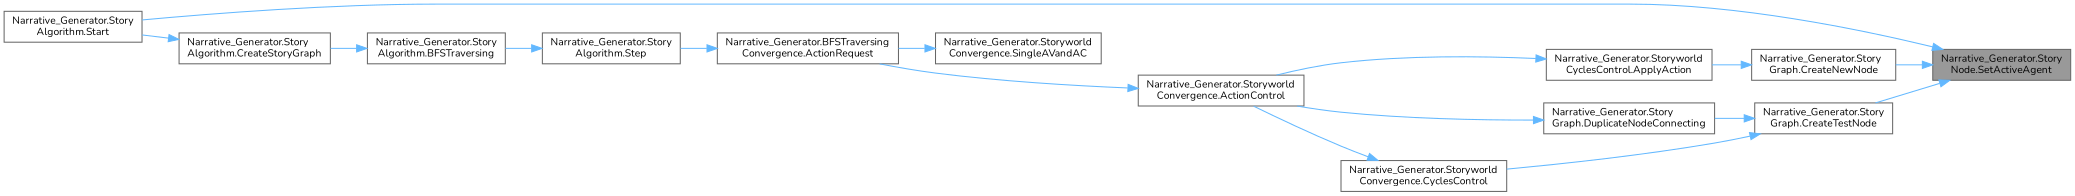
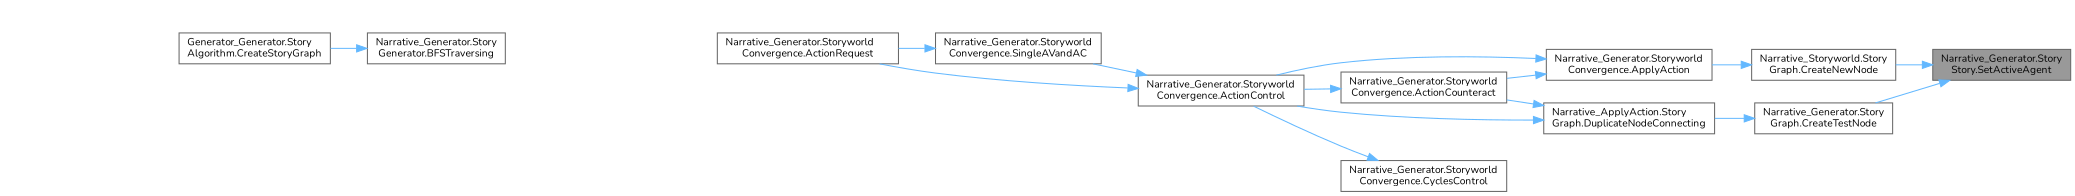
node "Narrative_Generator.Story Algorithm.Start": removed
node "Narrative_Generator.Story Algorithm.CreateStoryGraph": label "Narrative_Generator.Story Algorithm.CreateStoryGraph" -> "Generator_Generator.Story Algorithm.CreateStoryGraph"
node "Narrative_Generator.Story Algorithm.BFSTraversing": label "Narrative_Generator.Story Algorithm.BFSTraversing" -> "Narrative_Generator.Story Generator.BFSTraversing"
node "Narrative_Generator.Story Algorithm.Step": removed
node "Narrative_Generator.BFSTraversing Convergence.ActionRequest": label "Narrative_Generator.BFSTraversing Convergence.ActionRequest" -> "Narrative_Generator.Storyworld Convergence.ActionRequest"
node "Narrative_Generator.Storyworld CyclesControl.ApplyAction": label "Narrative_Generator.Storyworld CyclesControl.ApplyAction" -> "Narrative_Generator.Storyworld Convergence.ApplyAction"
node "Narrative_Generator.Story Graph.CreateNewNode": label "Narrative_Generator.Story Graph.CreateNewNode" -> "Narrative_Storyworld.Story Graph.CreateNewNode"
node "Narrative_Generator.Story Node.SetActiveAgent": label "Narrative_Generator.Story Node.SetActiveAgent" -> "Narrative_Generator.Story Story.SetActiveAgent"
edge "Narrative_Generator.Storyworld Convergence.SingleAVandAC" -> "Narrative_Generator.Storyworld Convergence.ActionControl": added
node "Narrative_Generator.Storyworld Convergence.ActionCounteract": added
node "Narrative_Generator.Story Graph.DuplicateNodeConnecting": label "Narrative_Generator.Story Graph.DuplicateNodeConnecting" -> "Narrative_ApplyAction.Story Graph.DuplicateNodeConnecting"
edge "Narrative_Generator.Storyworld Convergence.CyclesControl" -> "Narrative_Generator.Story Graph.CreateTestNode": removed
